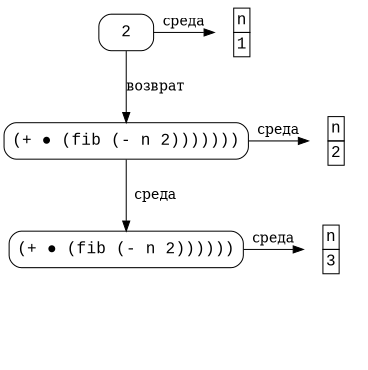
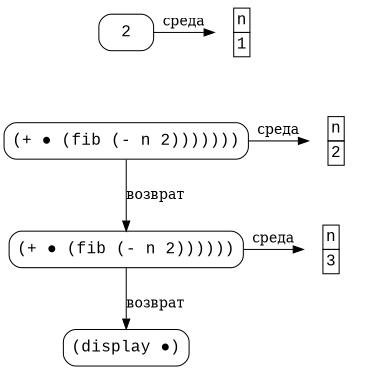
edge "2" -> "(+ ● (fib (- n 2)))))))": removed, label "возврат"
edge "(+ ● (fib (- n 2)))))))" -> "(+ ● (fib (- n 2))))))": label "среда" -> "возврат"
node "(display ●)": added
